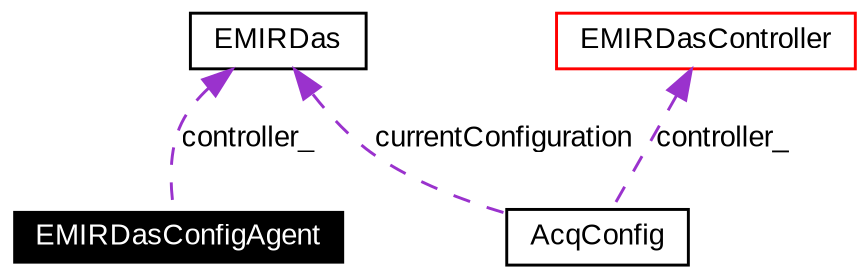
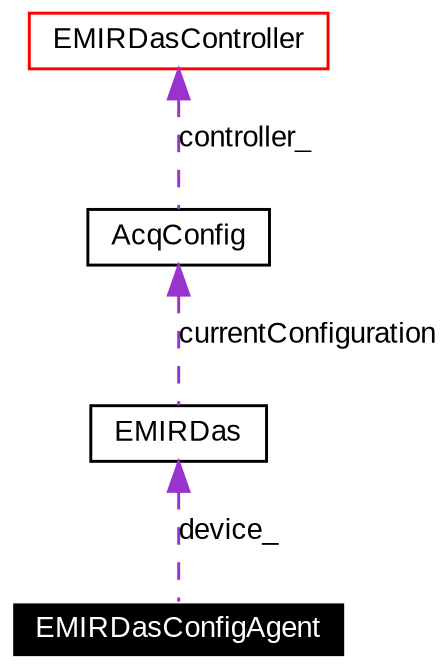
edge "EMIRDasConfigAgent" -> "EMIRDas": label "controller_" -> "device_"
edge "AcqConfig" -> "EMIRDas": reversed
